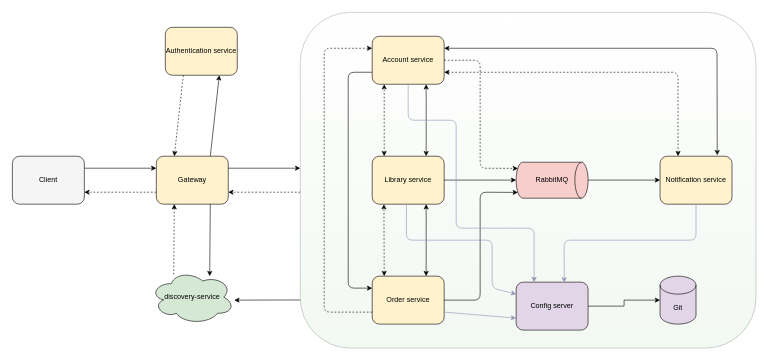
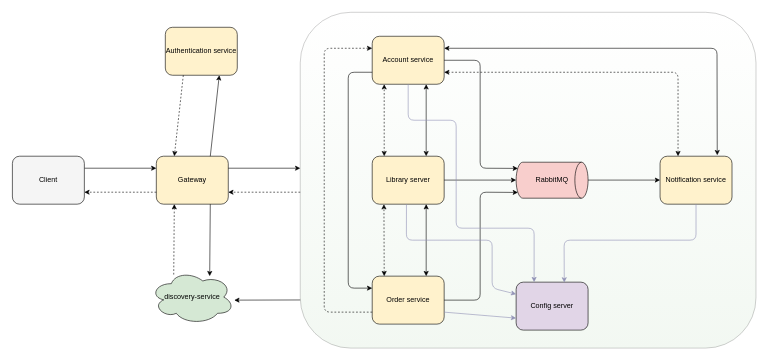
edge "Account service" -> "RabbitMQ": style dashed -> solid
node "Library service": label "Library service" -> "Library server"
edge "Config server" -> "Git": removed
node "Git": removed
